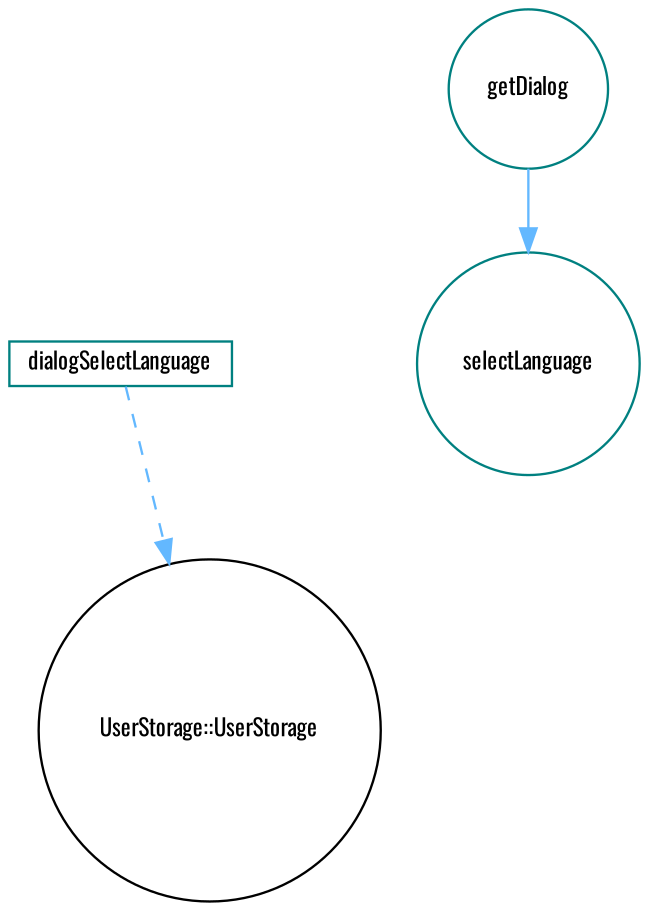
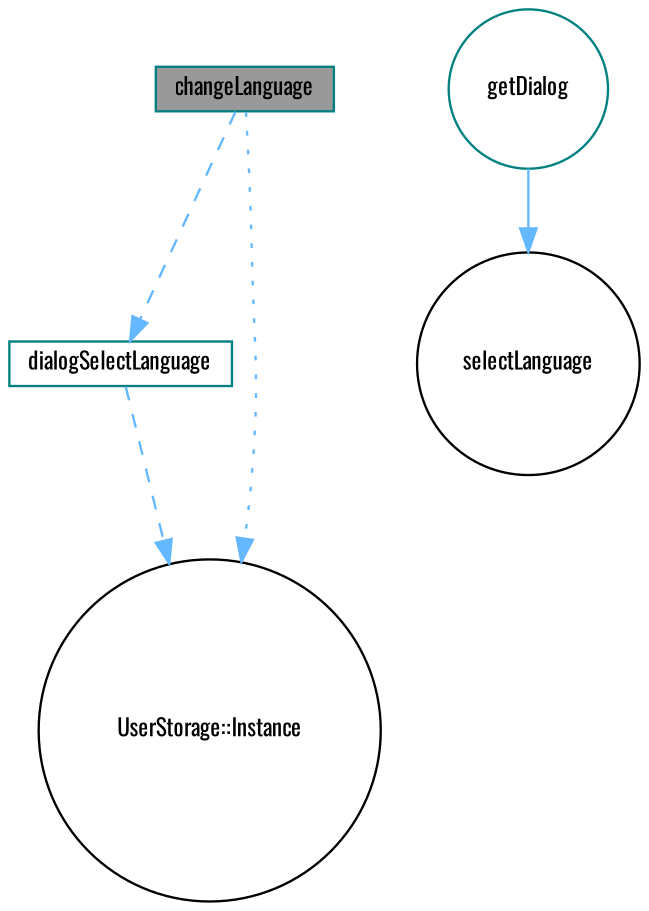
node "changeLanguage": added
node "selectLanguage": color teal -> black
node "UserStorage::UserStorage": label "UserStorage::UserStorage" -> "UserStorage::Instance"
